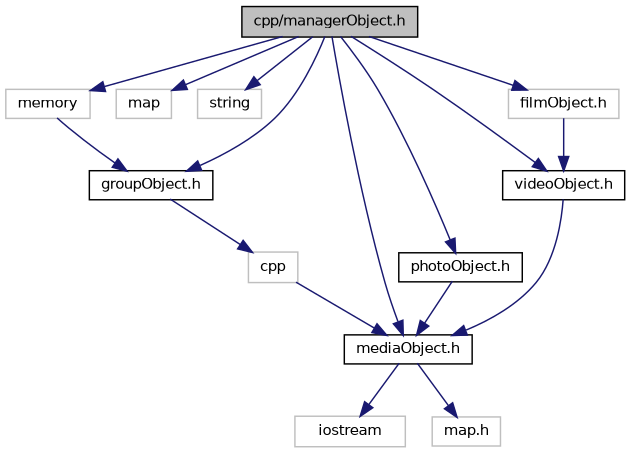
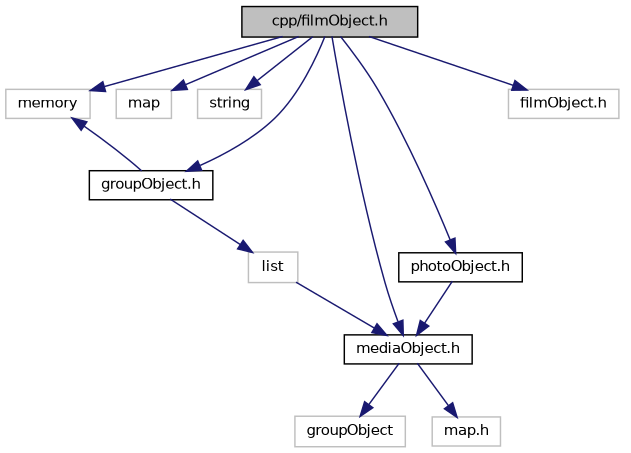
node "cpp/managerObject.h": label "cpp/managerObject.h" -> "cpp/filmObject.h"
edge "memory" -> "groupObject.h": reversed
node "videoObject.h": removed
node "cpp": label "cpp" -> "list"
node "iostream": label "iostream" -> "groupObject"
